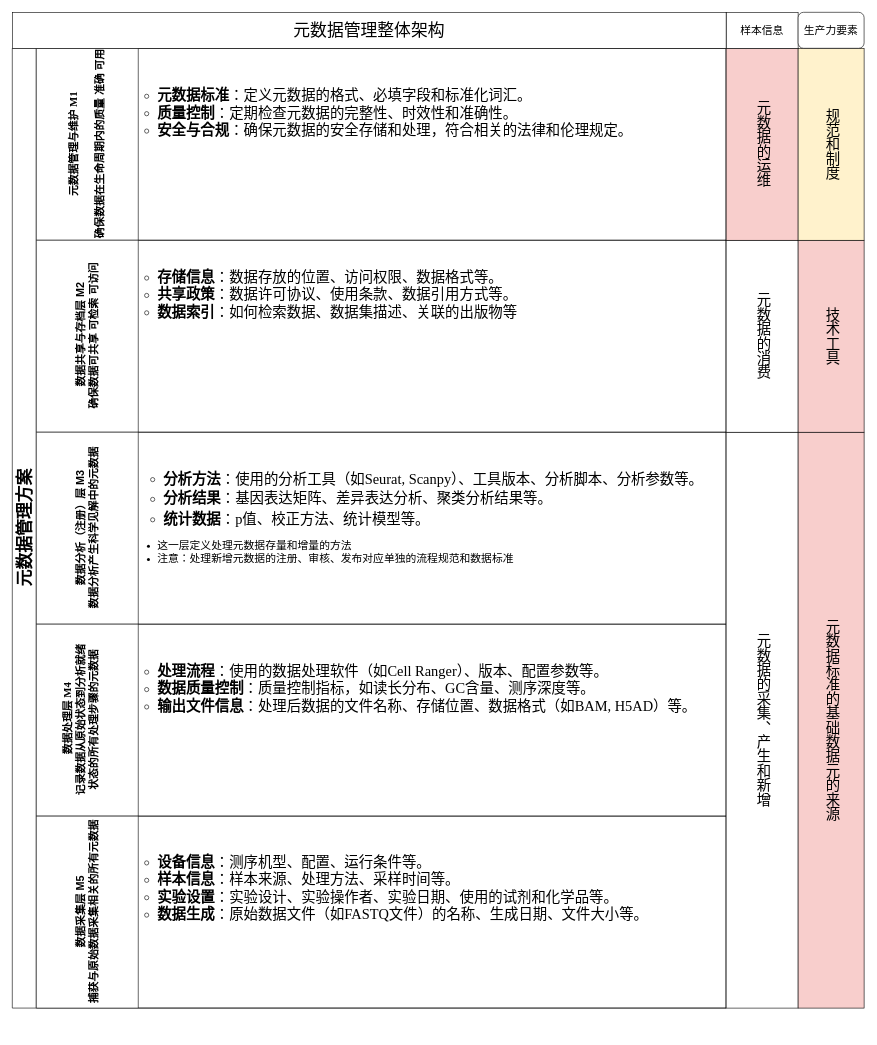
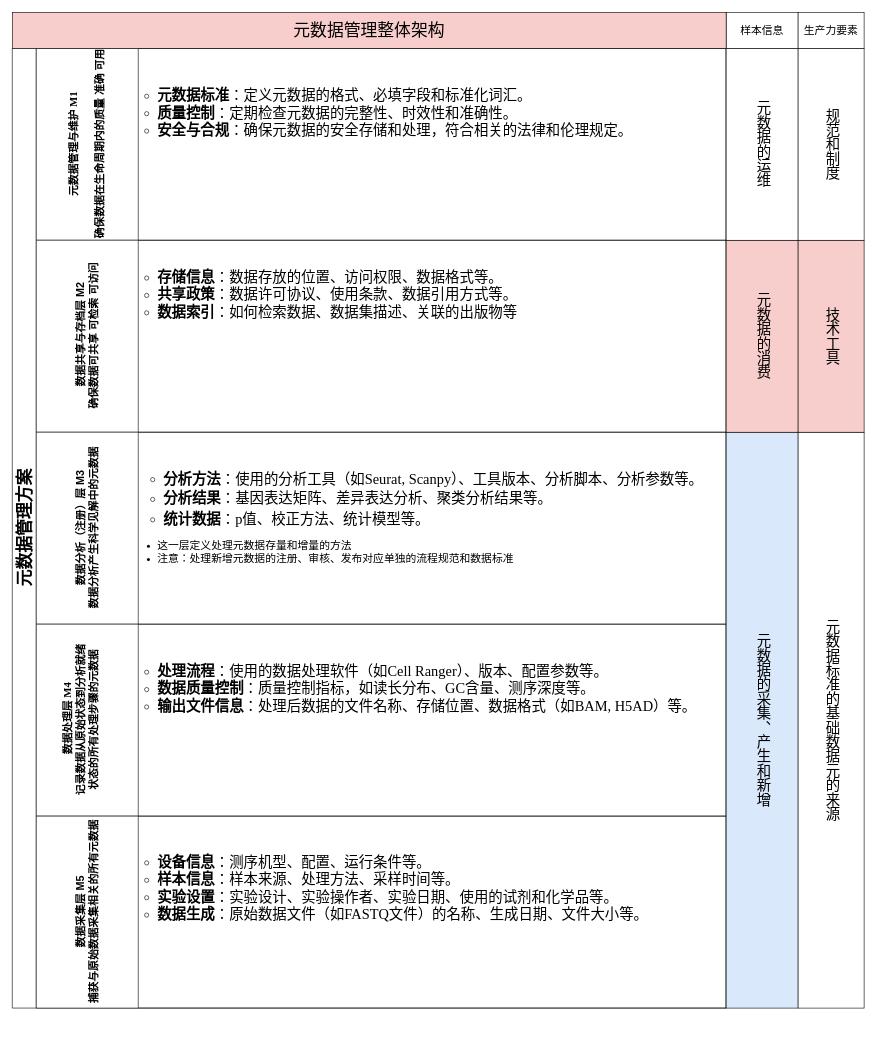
node "元数据管理整体架构": fillcolor #ffffff -> #f8cecc
node "生产力要素": shape rounded rectangle -> rectangle
node "元数据的运维": fillcolor #f8cecc -> #ffffff
node "规范和制度": fillcolor #fff2cc -> #ffffff
node "元数据的消费": fillcolor #ffffff -> #f8cecc
node "元数据的采集、产生和新增": fillcolor #ffffff -> #dae8fc
node "元数据标准的基础数据元的来源": fillcolor #f8cecc -> #ffffff
